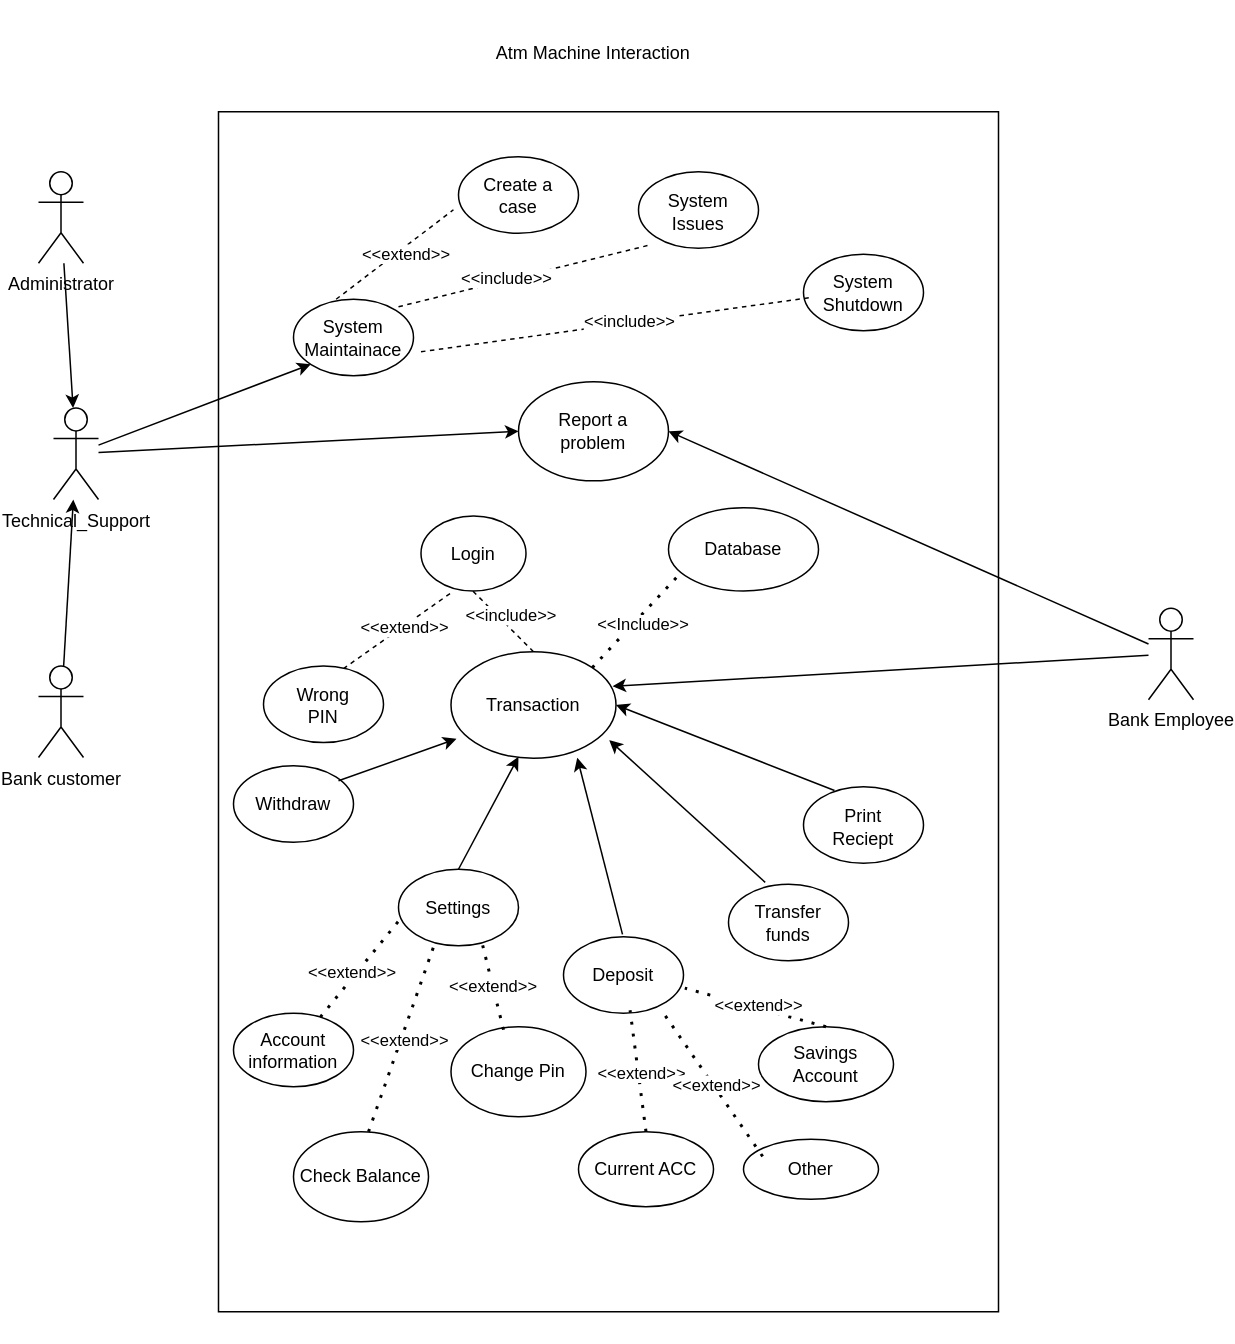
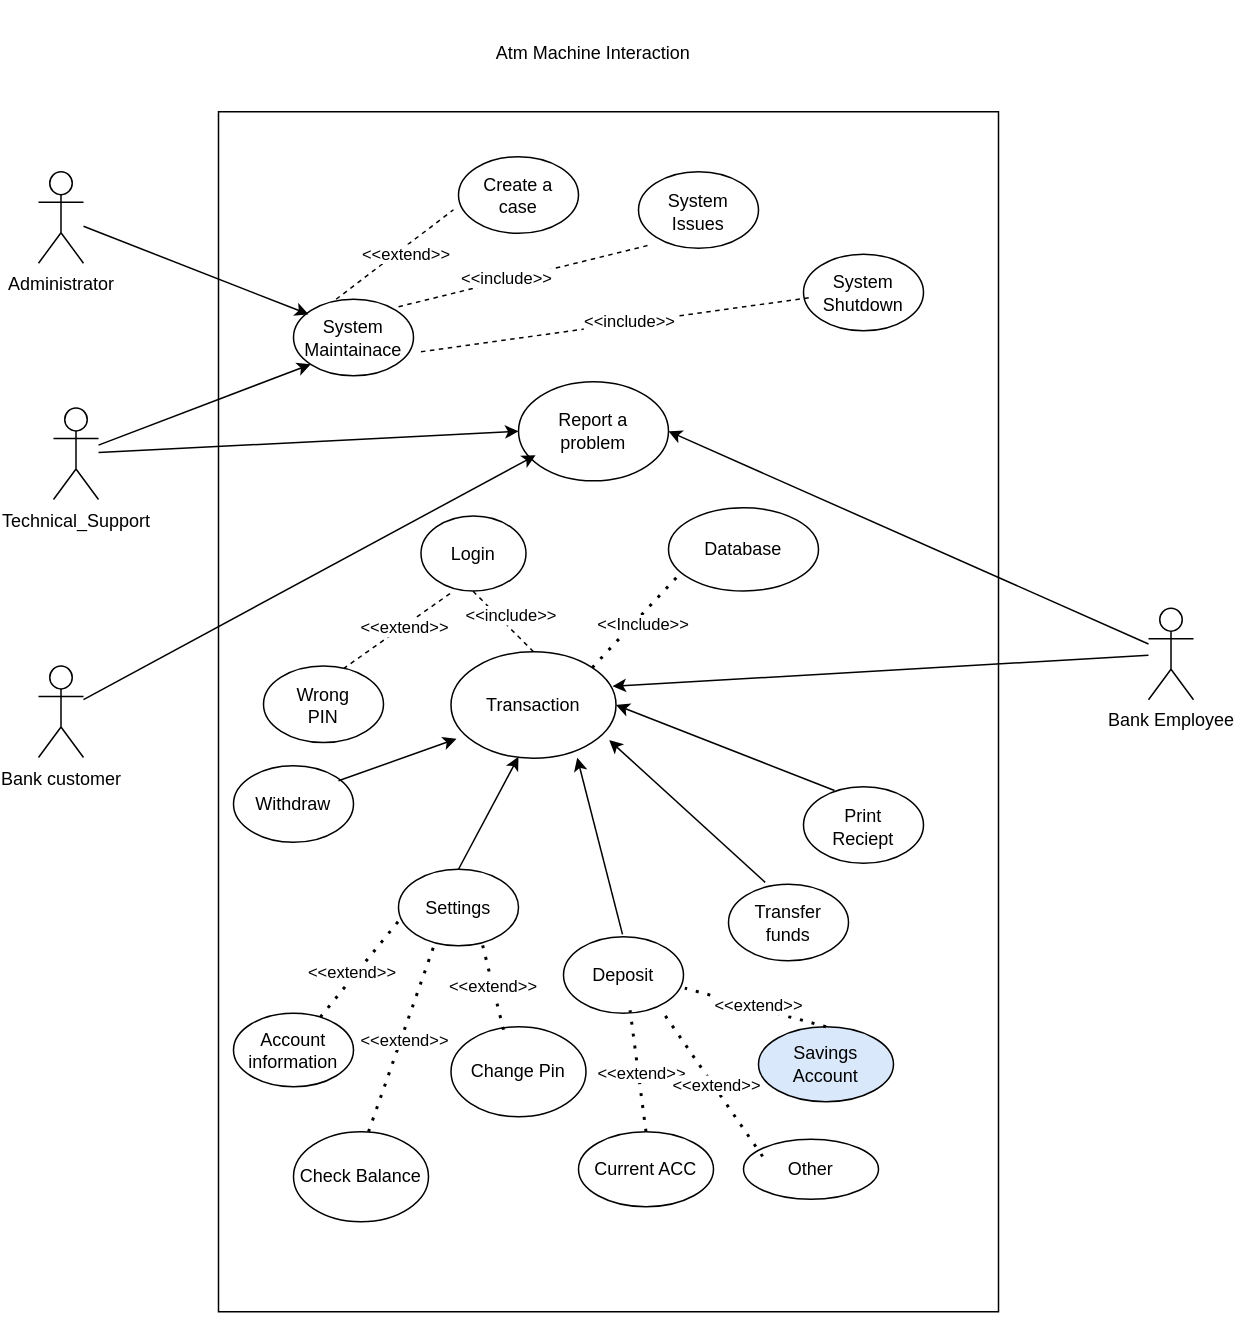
edge "Administrator" -> "Technical_Support": now "Administrator" -> "System Maintainace"
edge "Bank customer" -> "Technical_Support": now "Bank customer" -> "Report a problem"
node "Savings Account": fillcolor #ffffff -> #dae8fc
